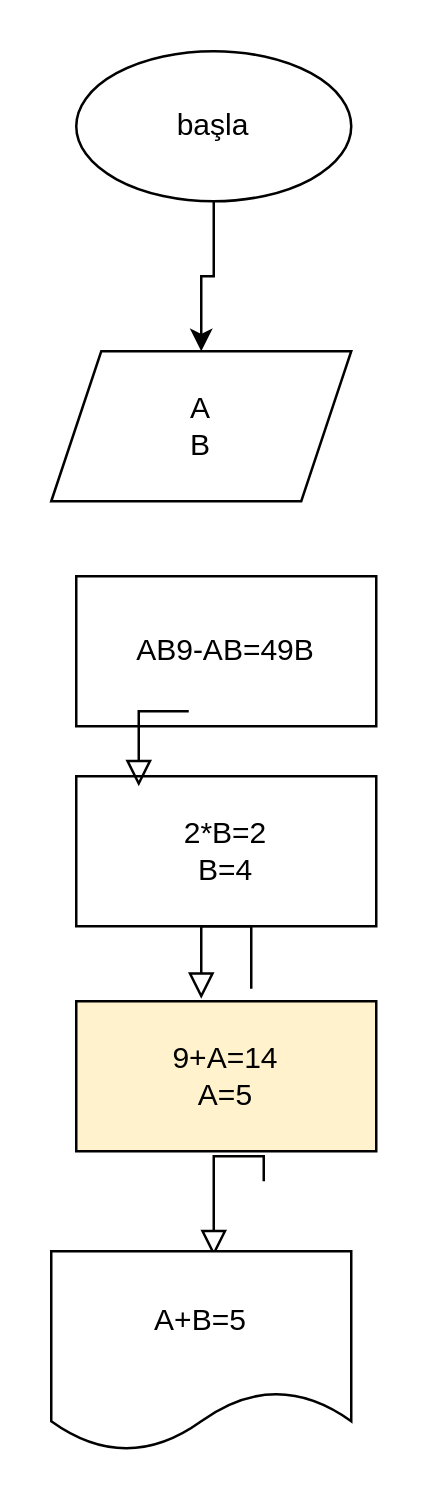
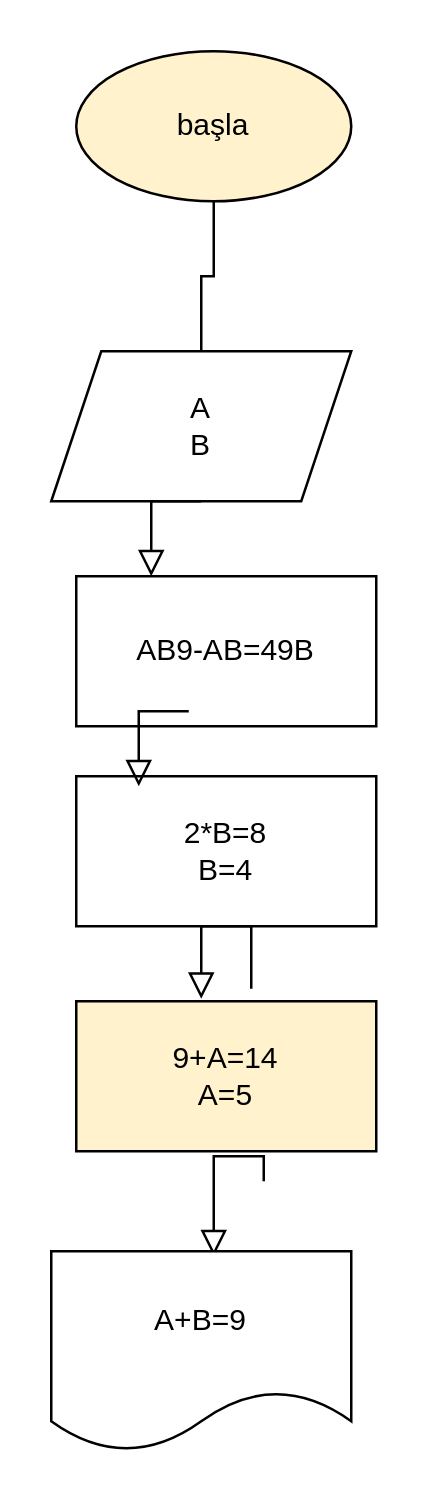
node "başla": fillcolor #ffffff -> #fff2cc
edge "başla" -> "A B": arrowhead classic -> none
edge "A B" -> "AB9-AB=49B": added
node "2*B=2 B=4": label "2*B=2 B=4" -> "2*B=8 B=4"
node "A+B=5": label "A+B=5" -> "A+B=9"
